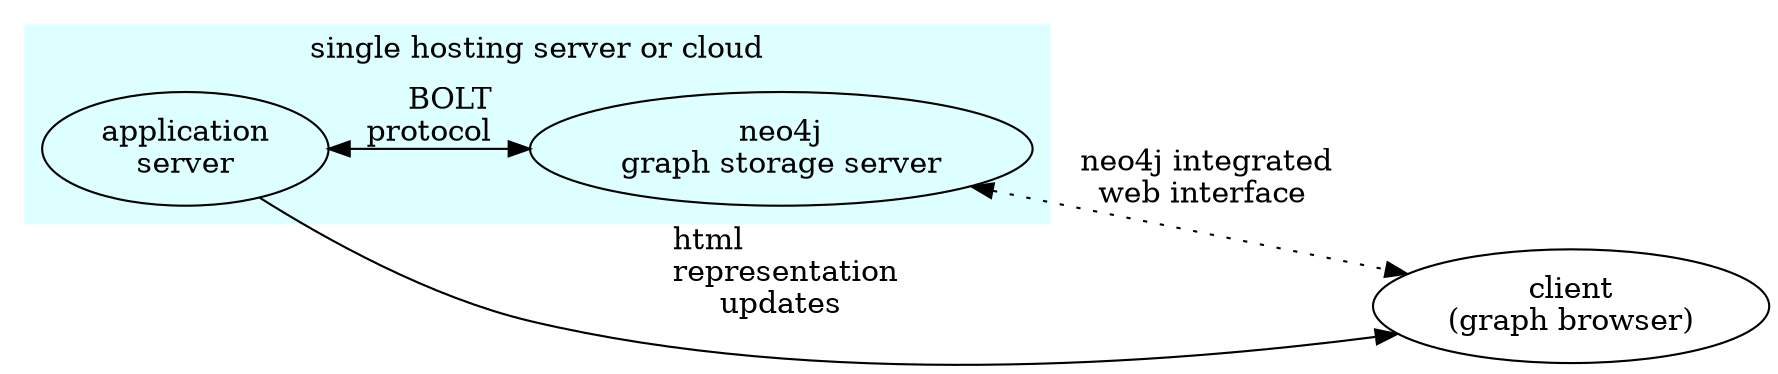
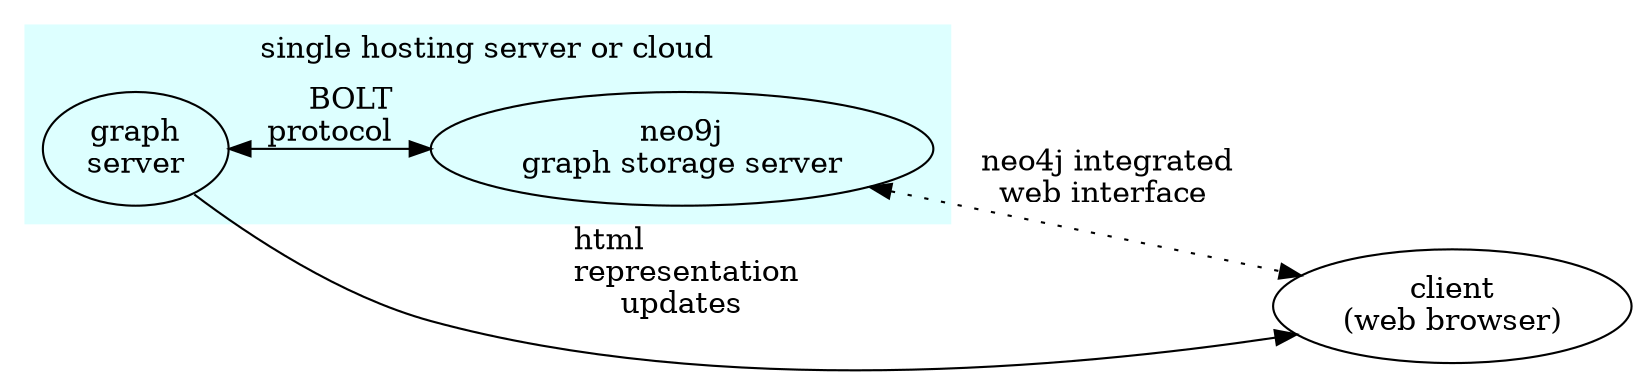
node "application server": label "application server" -> "graph server"
node "neo4j graph storage server": label "neo4j graph storage server" -> "neo9j graph storage server"
node "client (graph browser)": label "client (graph browser)" -> "client (web browser)"
